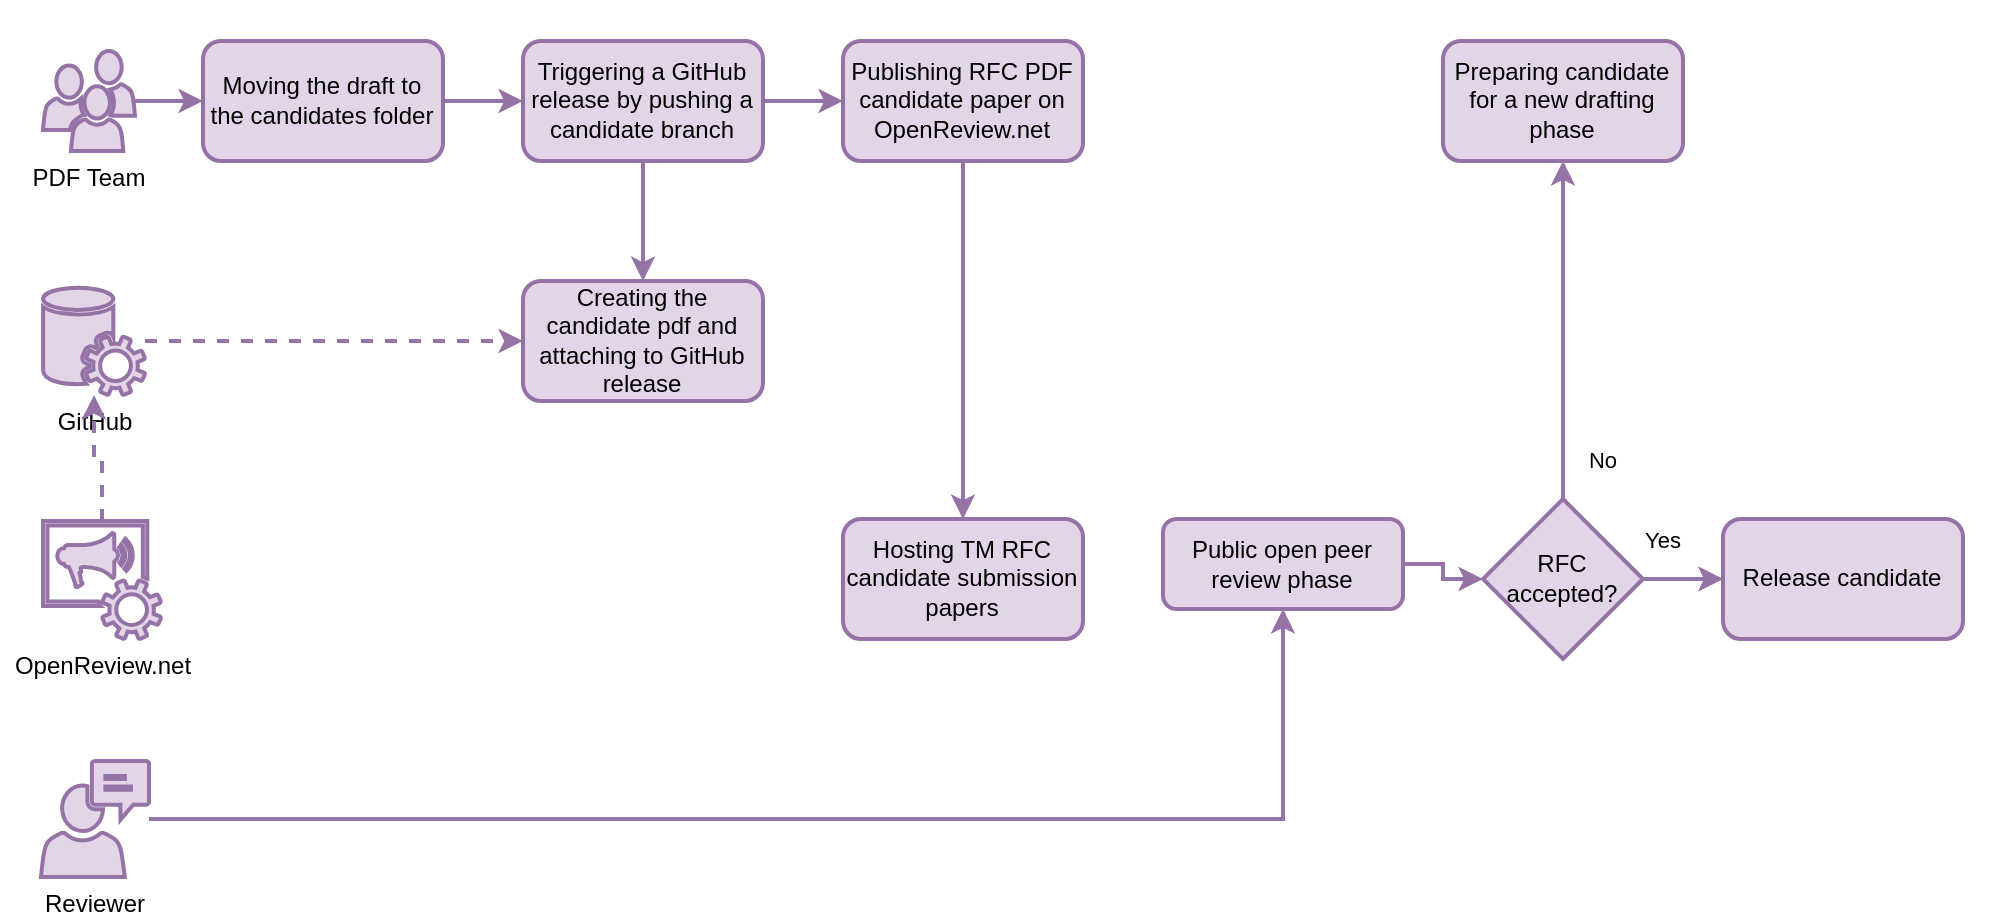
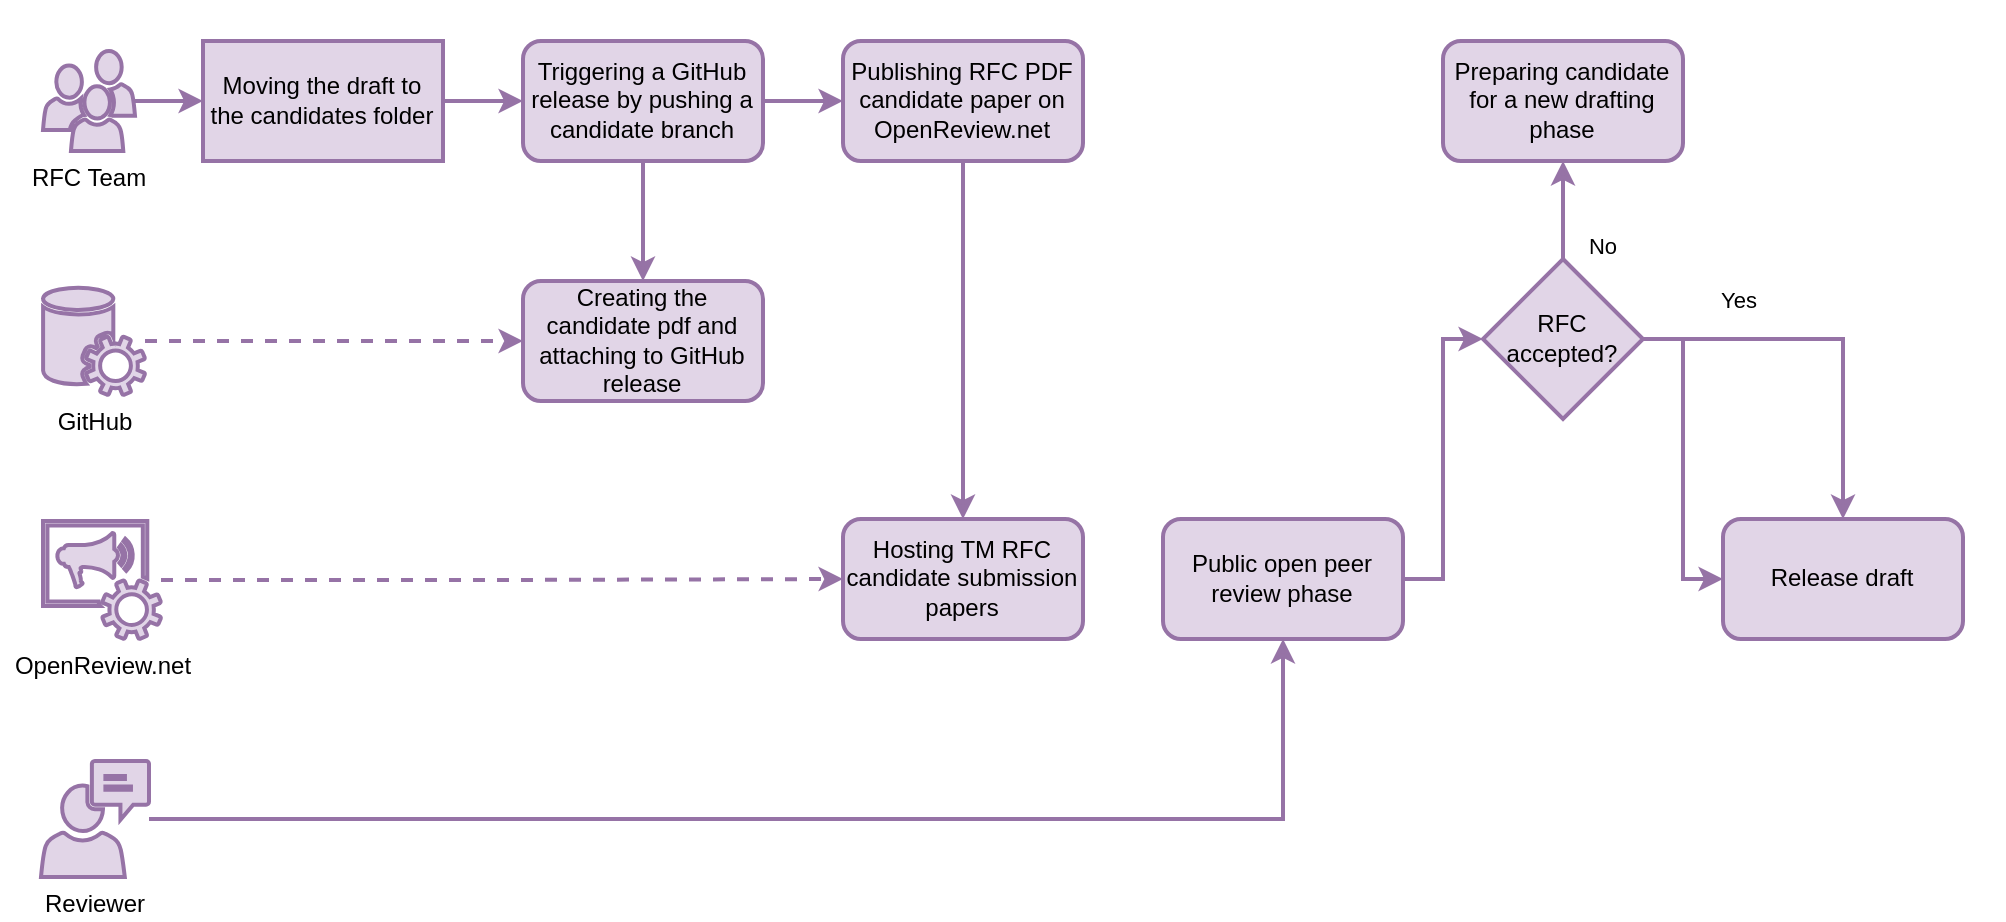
node "Moving the draft to the candidates folder": shape rounded rectangle -> rectangle
node "PDF Team": label "PDF Team" -> "RFC Team"
edge "OpenReview.net" -> "GitHub": now "OpenReview.net" -> "Hosting TM RFC candidate submission papers"
node "Public open peer review phase": size 240x90 -> 240x120
node "RFC accepted?": moved (1563, 579) -> (1563, 339)
node "Release candidate": label "Release candidate" -> "Release draft"
